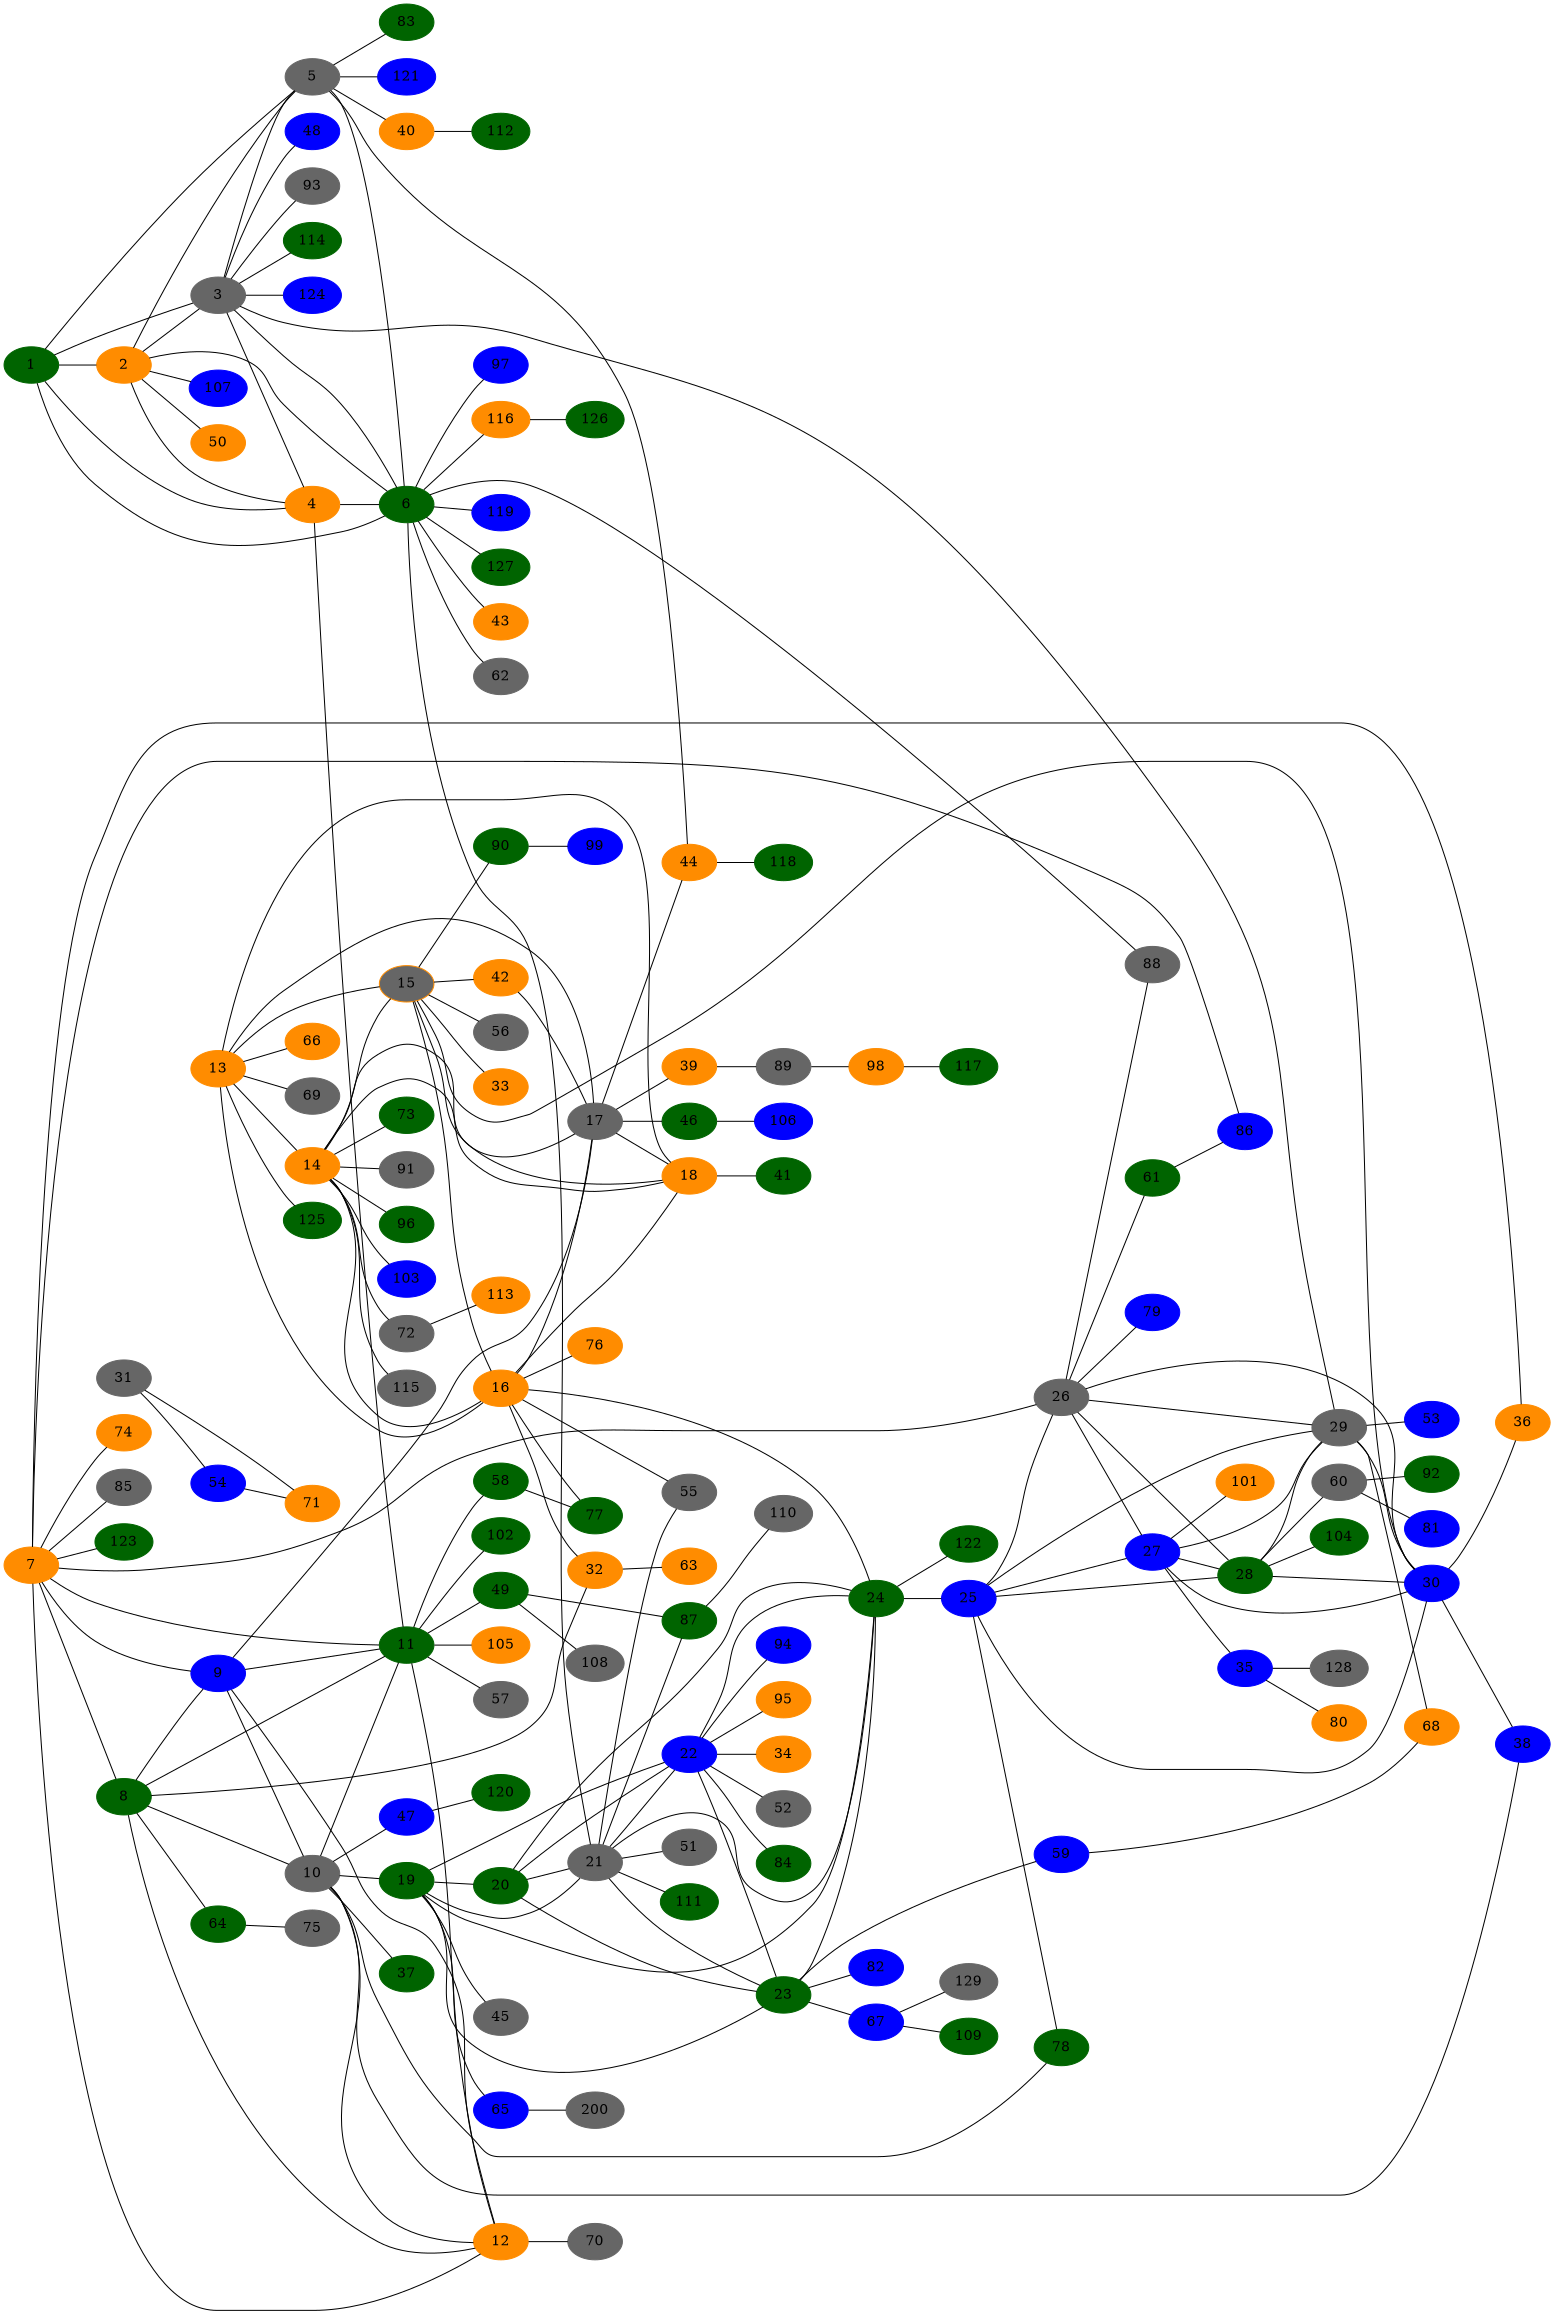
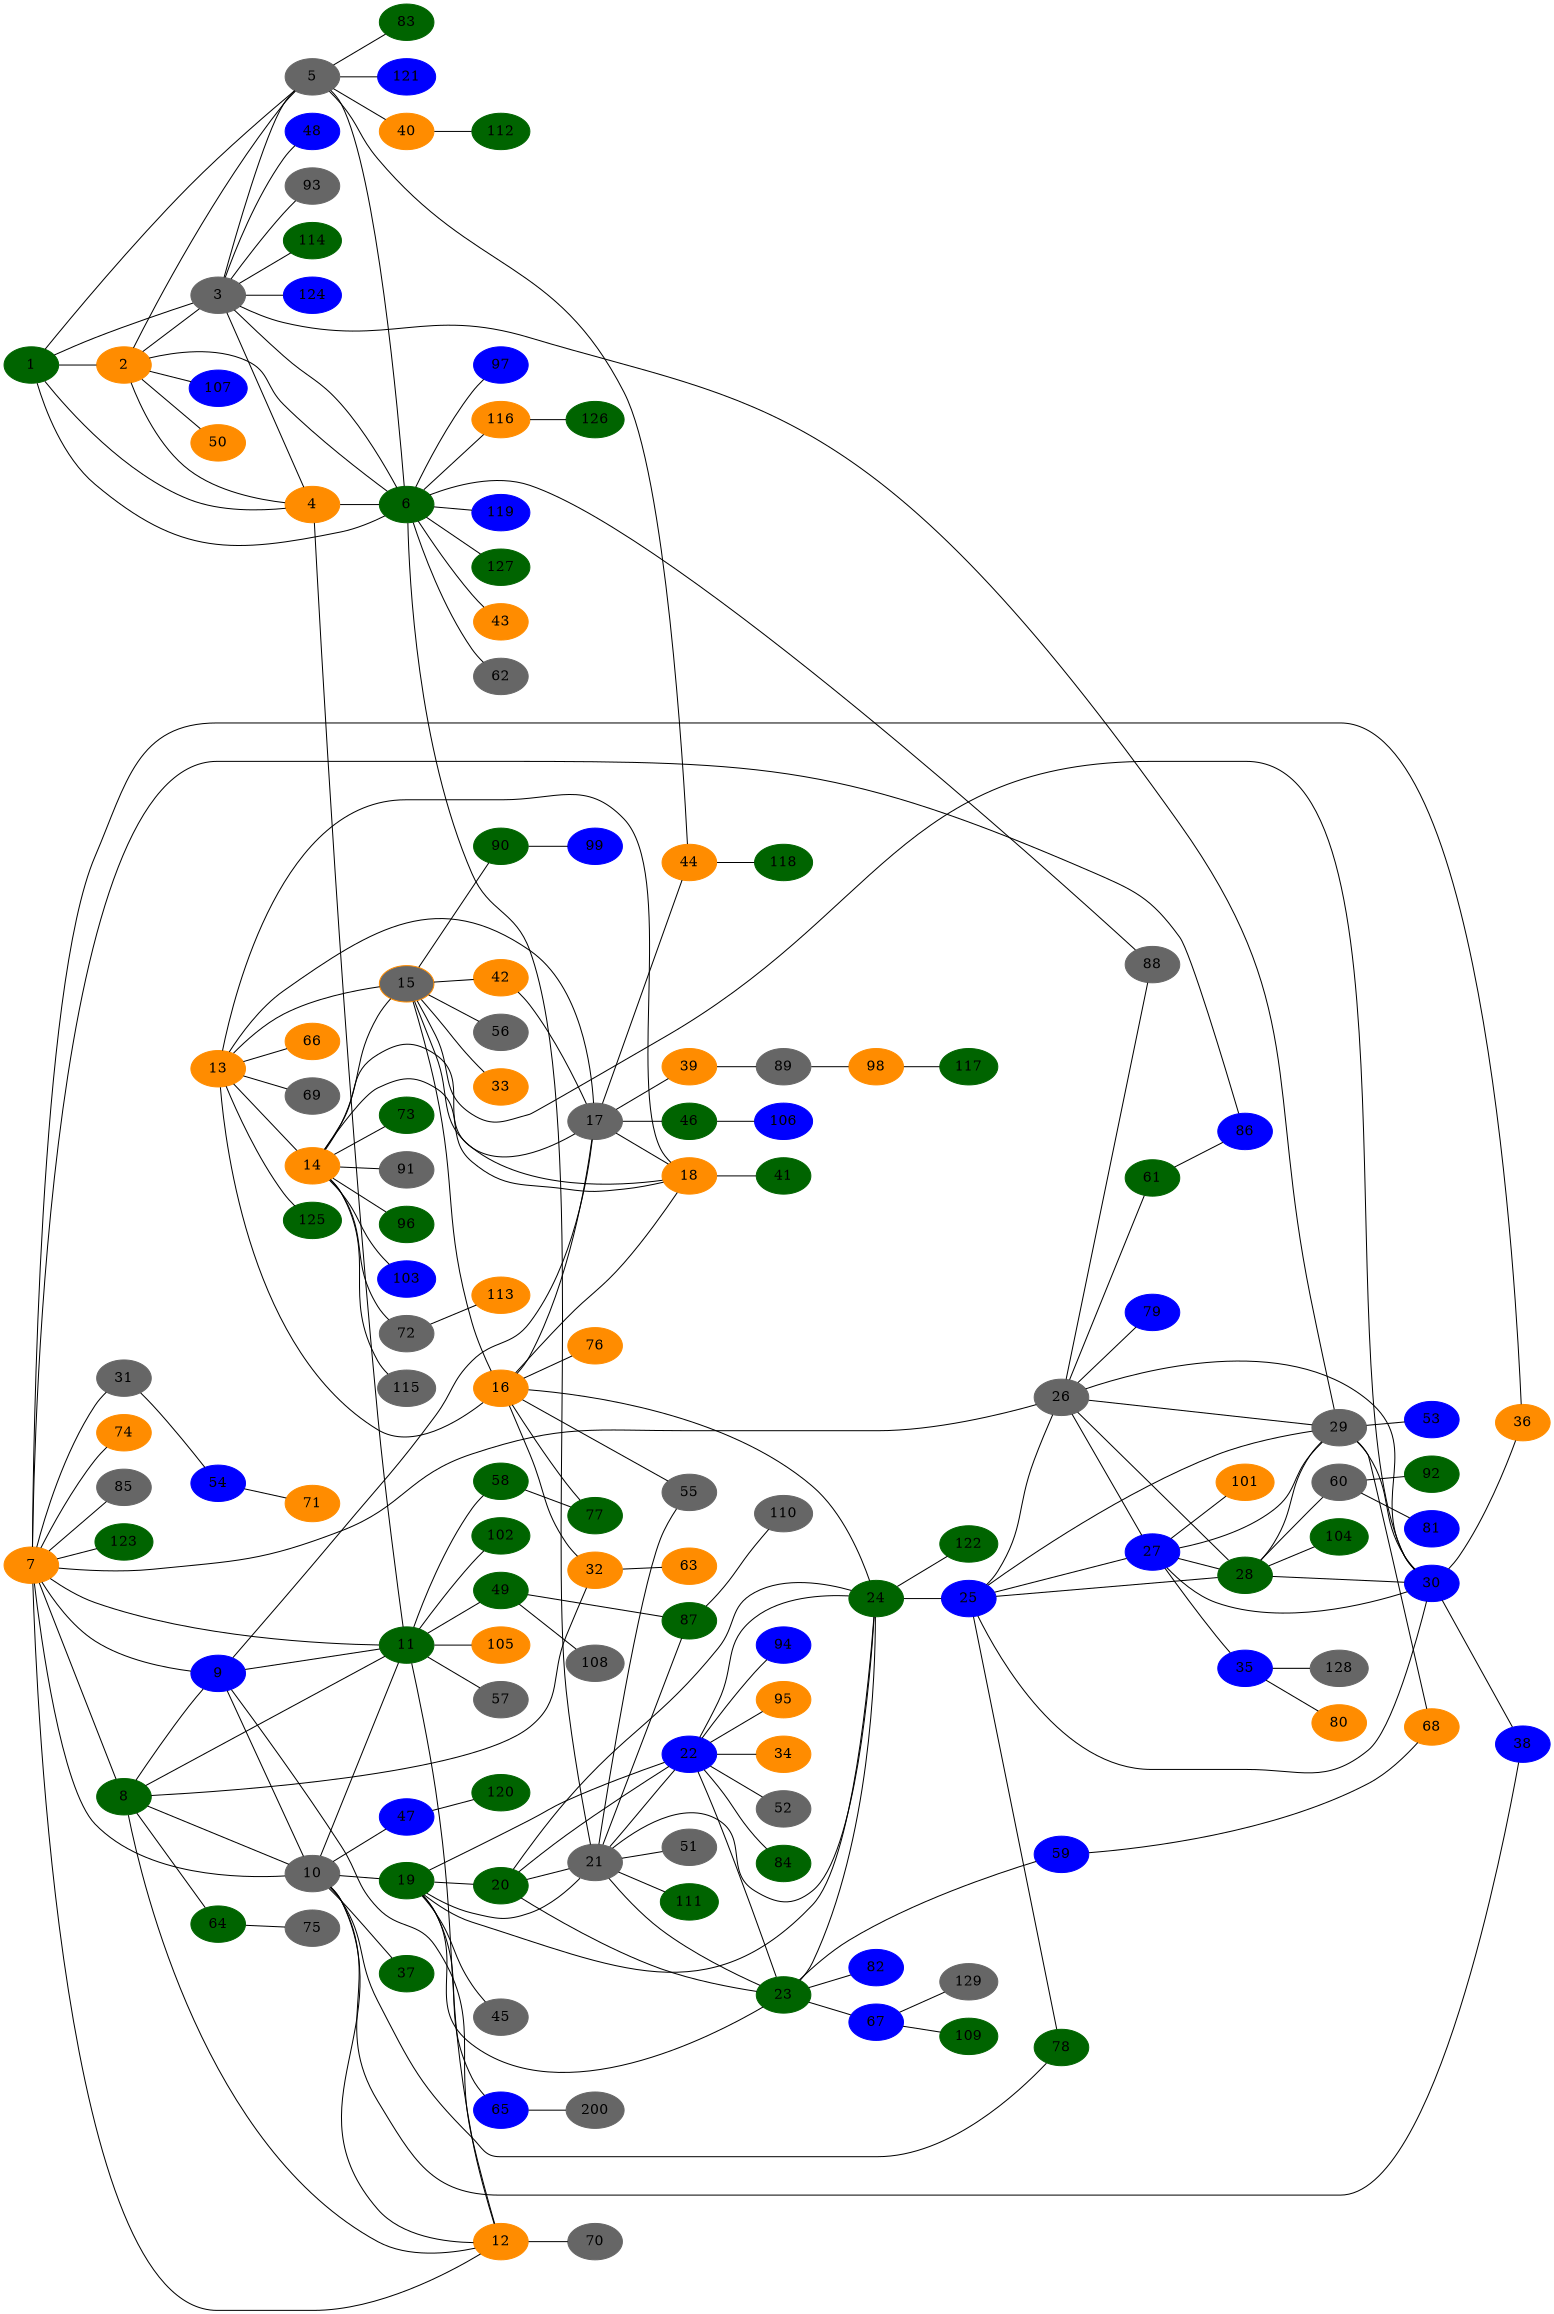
edge "14" -- "16": removed
edge "31" -- "71": now "31" -- "7"
edge "7" -- "10": added
